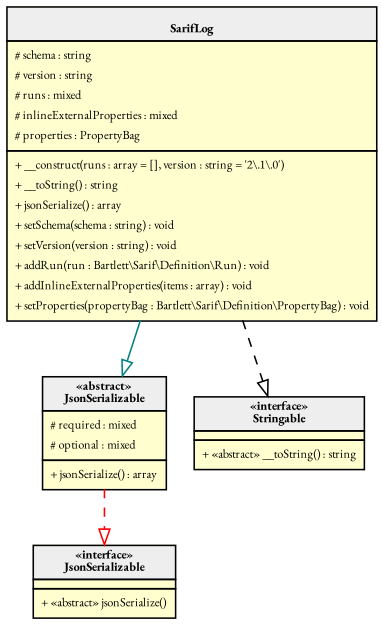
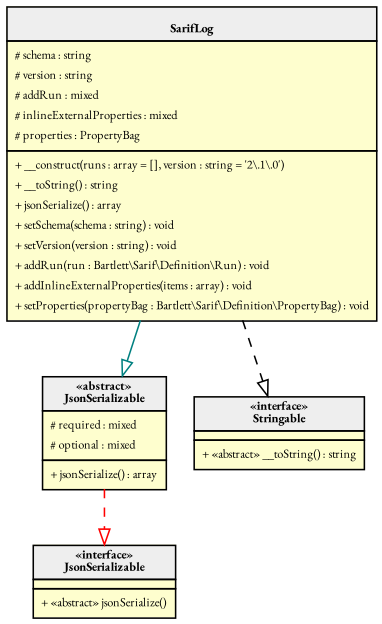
node "SarifLog": text "# runs : mixed" -> "# addRun : mixed"
